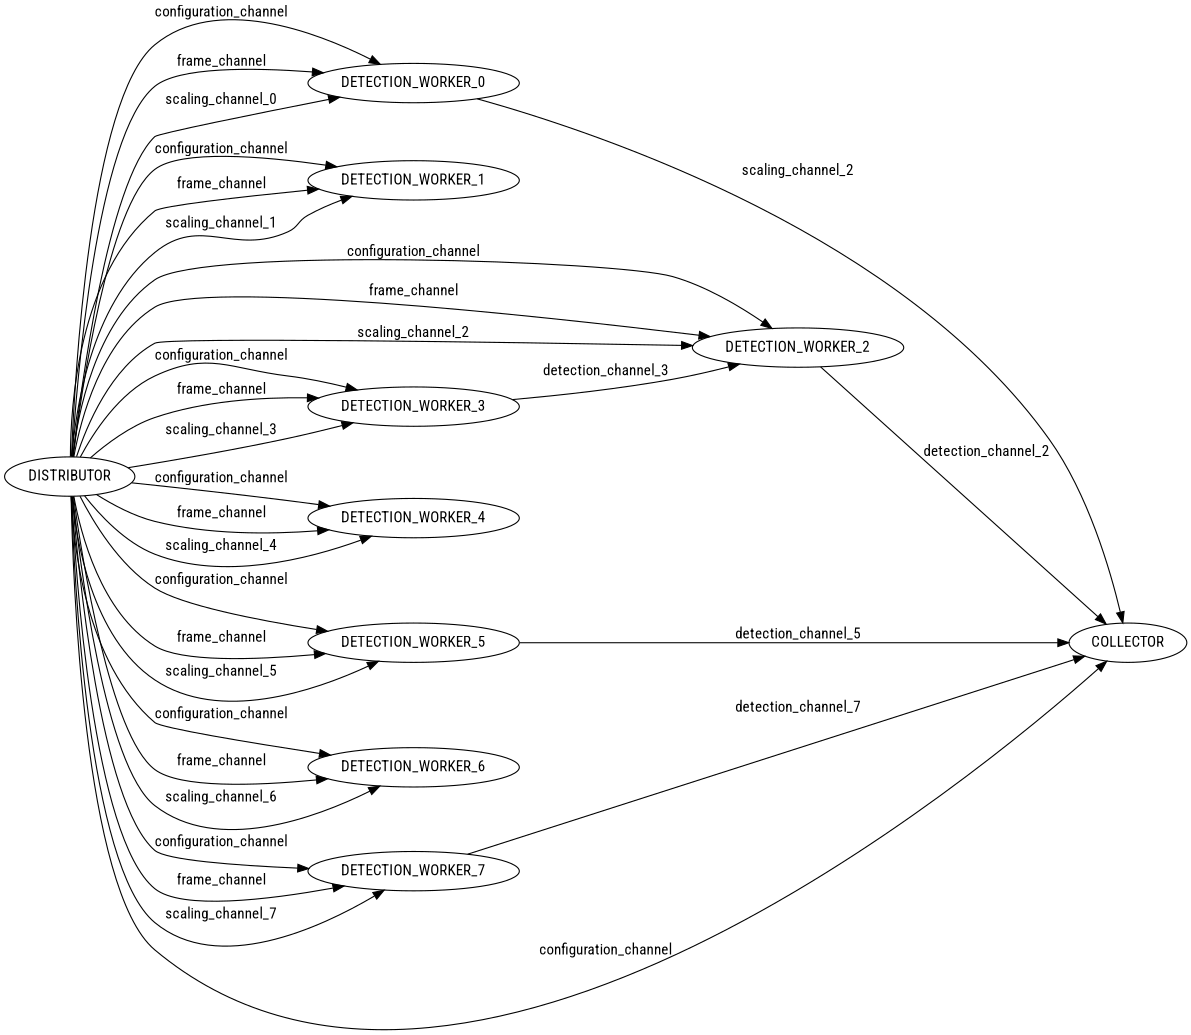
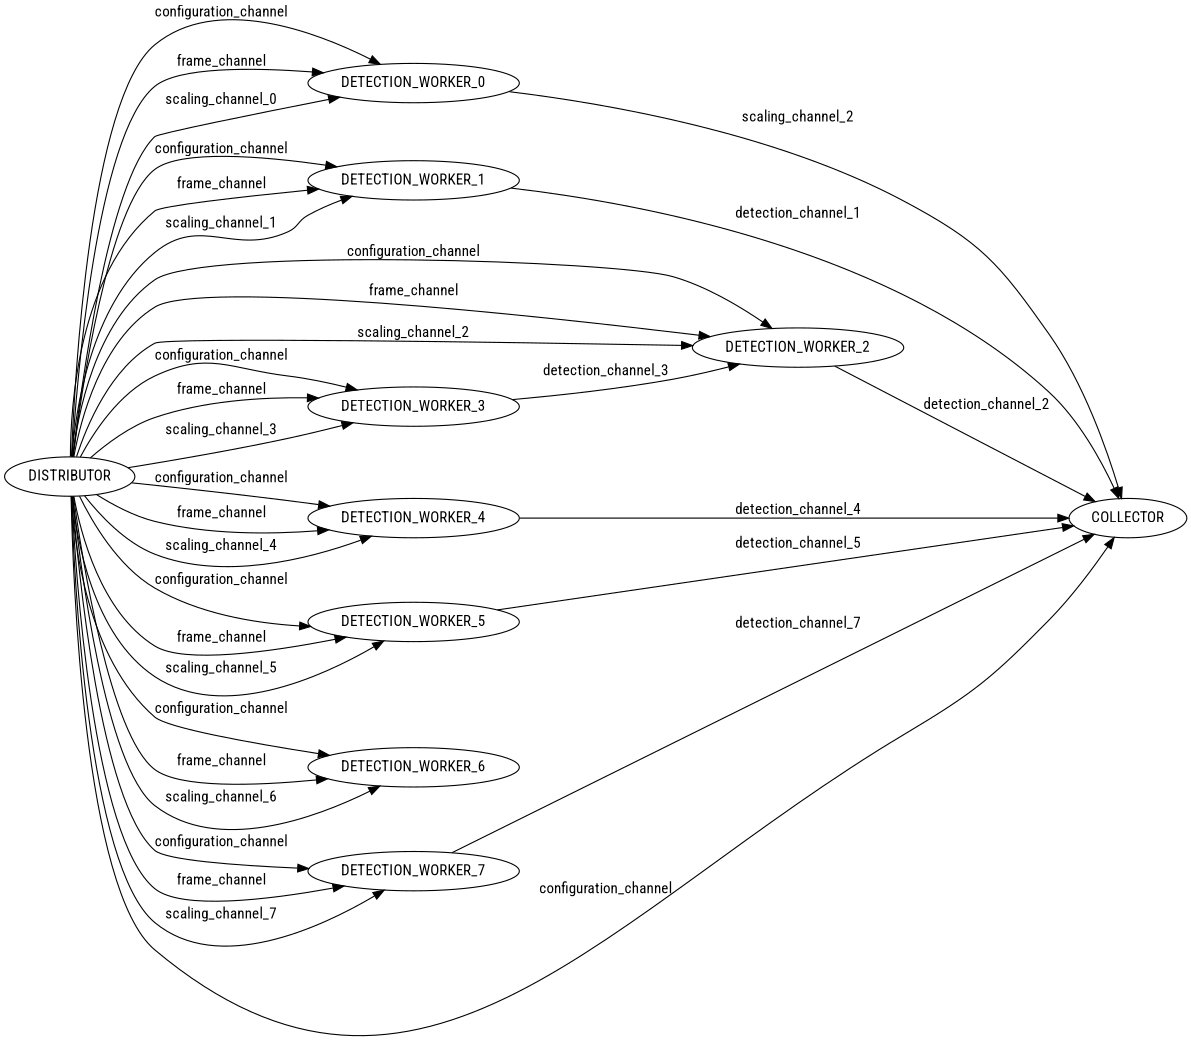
edge "DETECTION_WORKER_1" -> "COLLECTOR": added, label "detection_channel_1"
edge "DETECTION_WORKER_4" -> "COLLECTOR": added, label "detection_channel_4"
